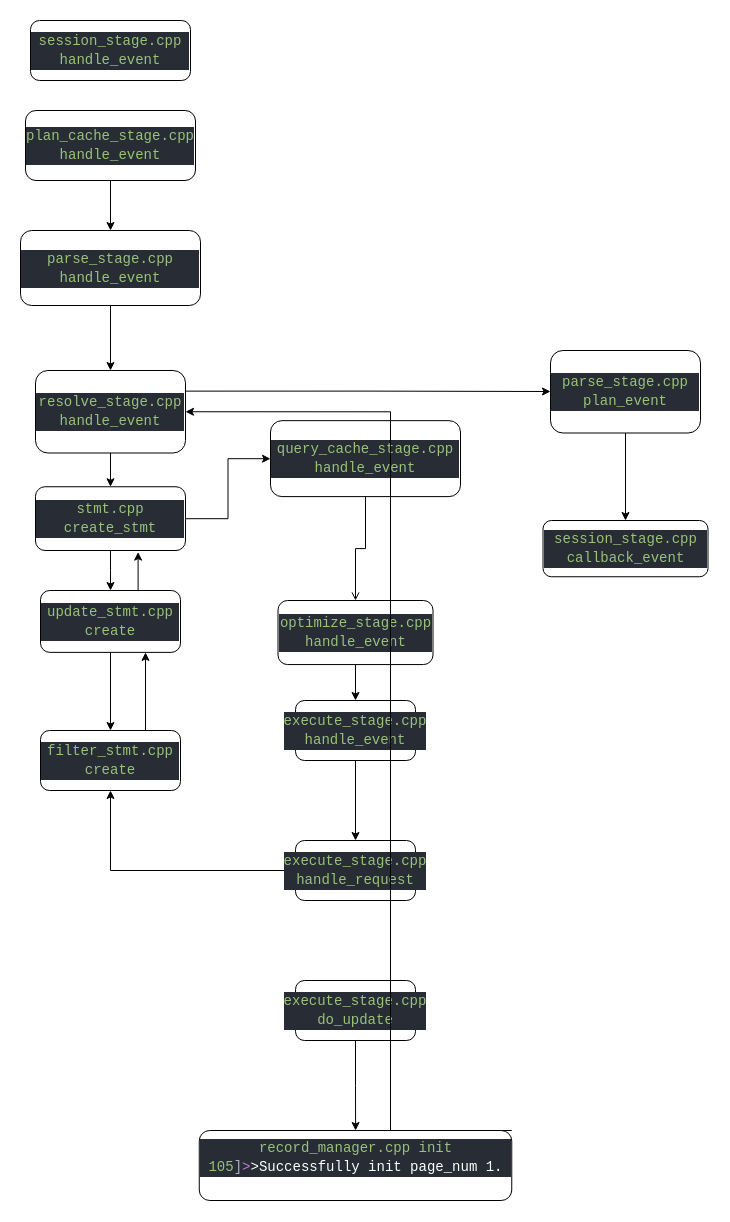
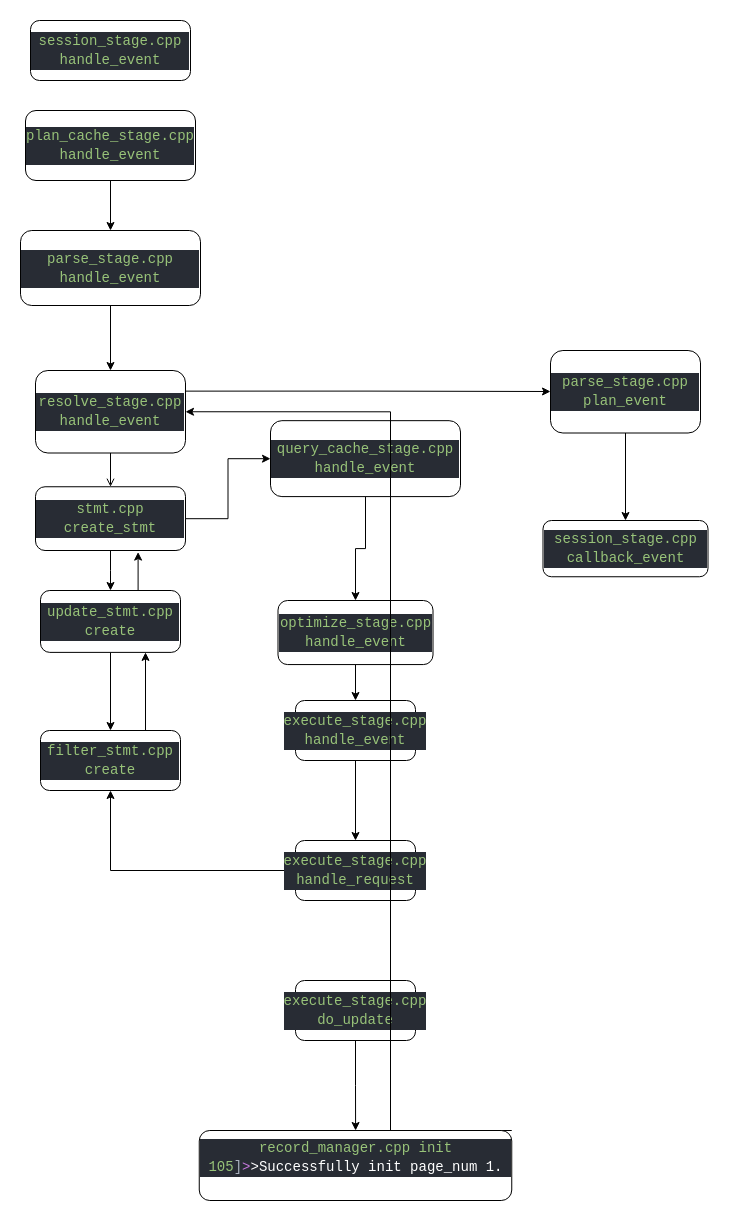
edge "resolve_stage.cpp handle_event" -> "stmt.cpp create_stmt": arrowhead classic -> open
edge "query_cache_stage.cpp handle_event" -> "optimize_stage.cpp handle_event": arrowhead open -> classic
